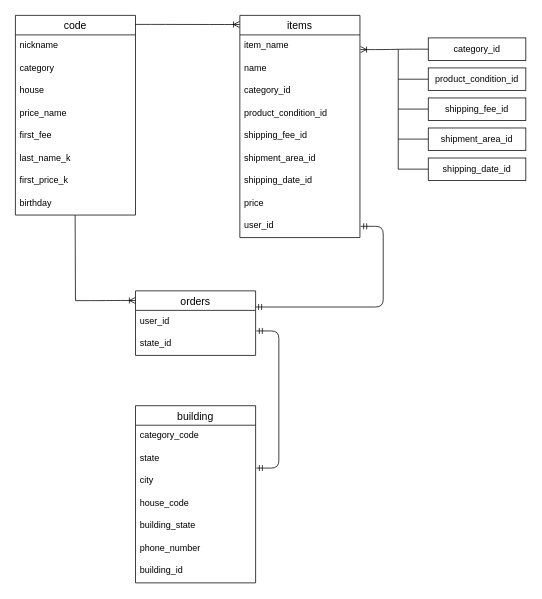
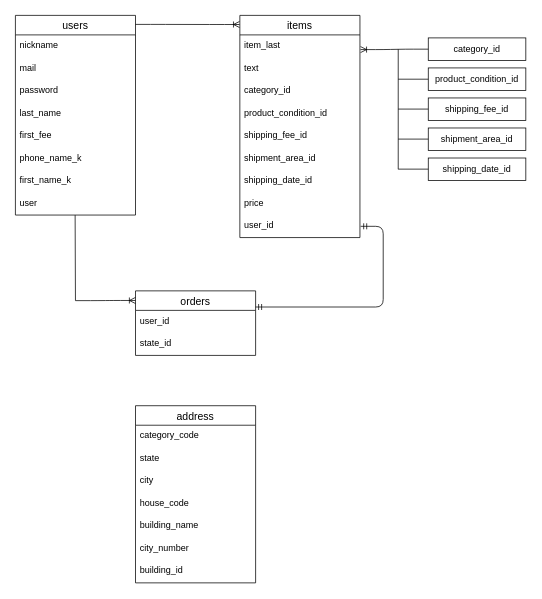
node "code": label "code" -> "users"
node "item_name": label "item_name" -> "item_last"
node "category": label "category" -> "mail"
node "name": label "name" -> "text"
node "house": label "house" -> "password"
node "price_name": label "price_name" -> "last_name"
node "last_name_k": label "last_name_k" -> "phone_name_k"
node "first_price_k": label "first_price_k" -> "first_name_k"
node "birthday": label "birthday" -> "user"
edge "state_id" -- "city": removed
node "building": label "building" -> "address"
node "building_state": label "building_state" -> "building_name"
node "phone_number": label "phone_number" -> "city_number"
